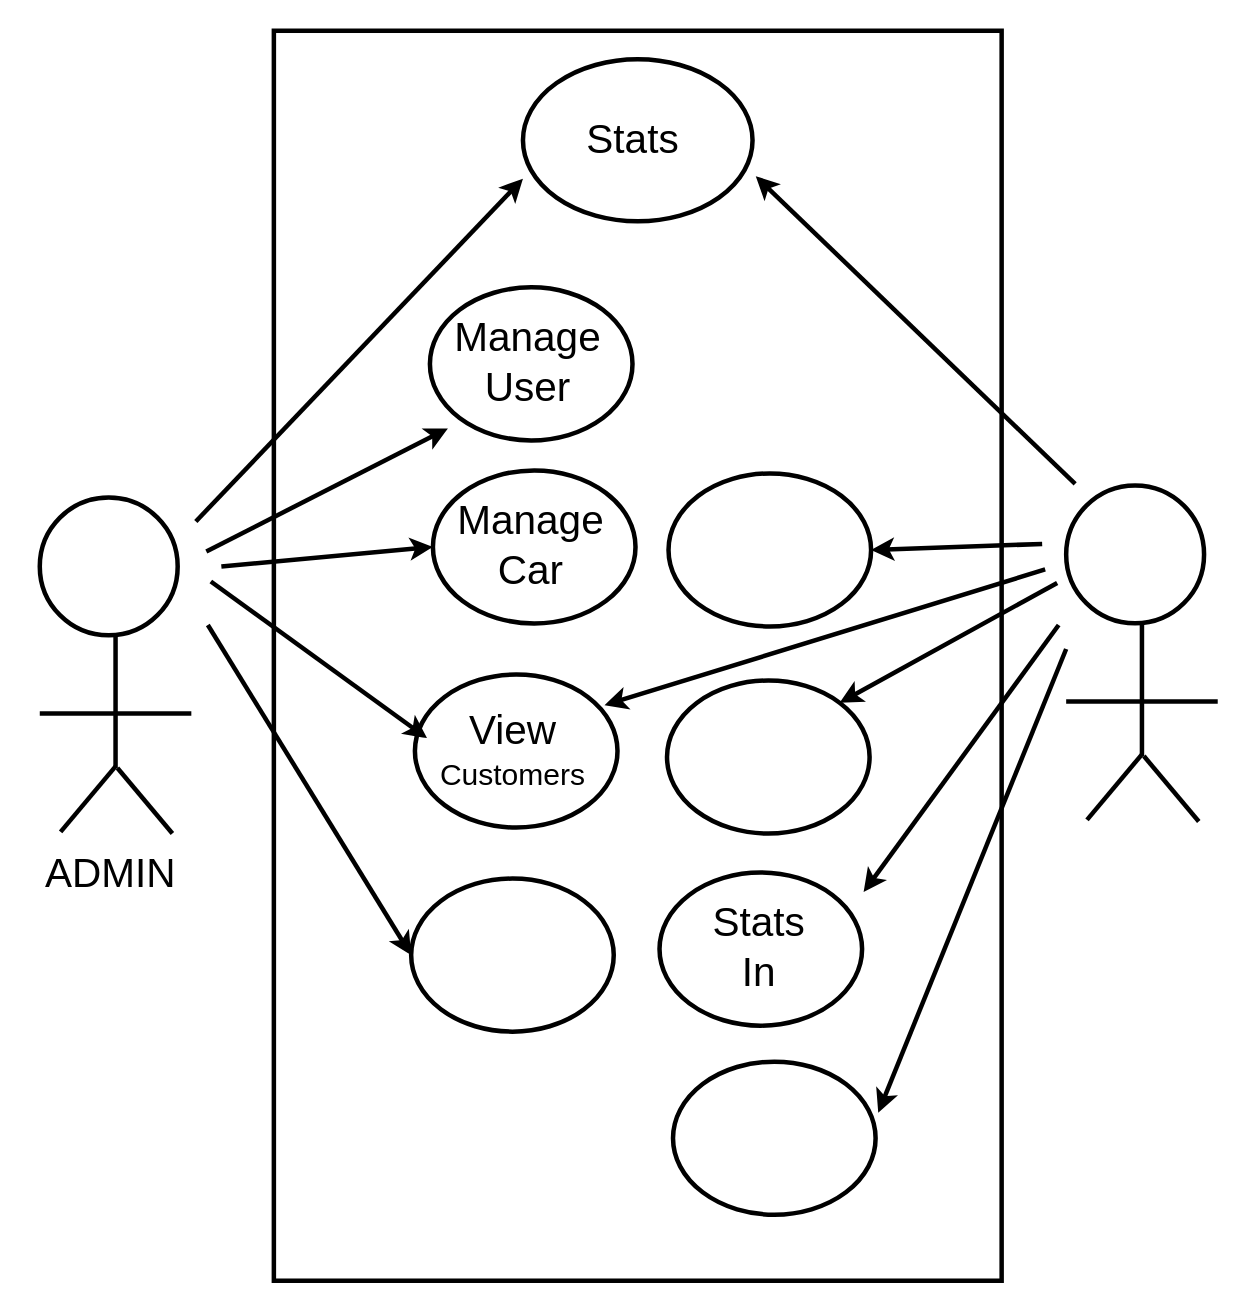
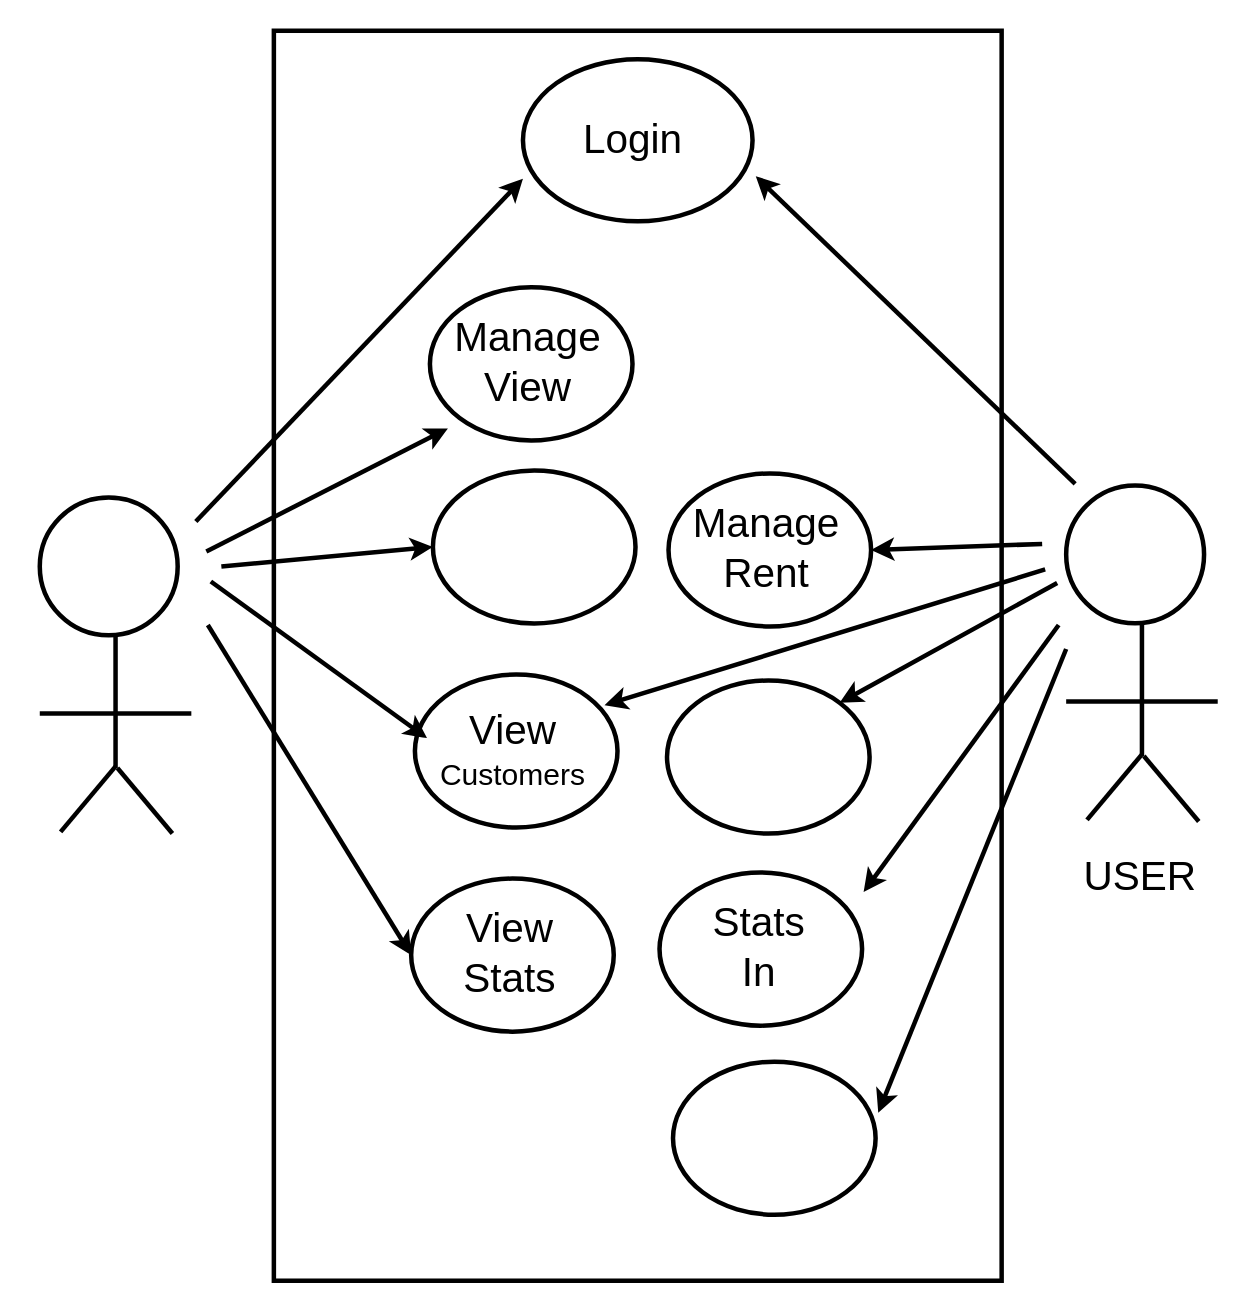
node "Stats": label "Stats" -> "Login"
node "Manage User": label "Manage User" -> "Manage View"
node "Manage Car": removed
node "Manage Rent": added
node "ADMIN": removed
node "USER": added
node "View Stats": added
